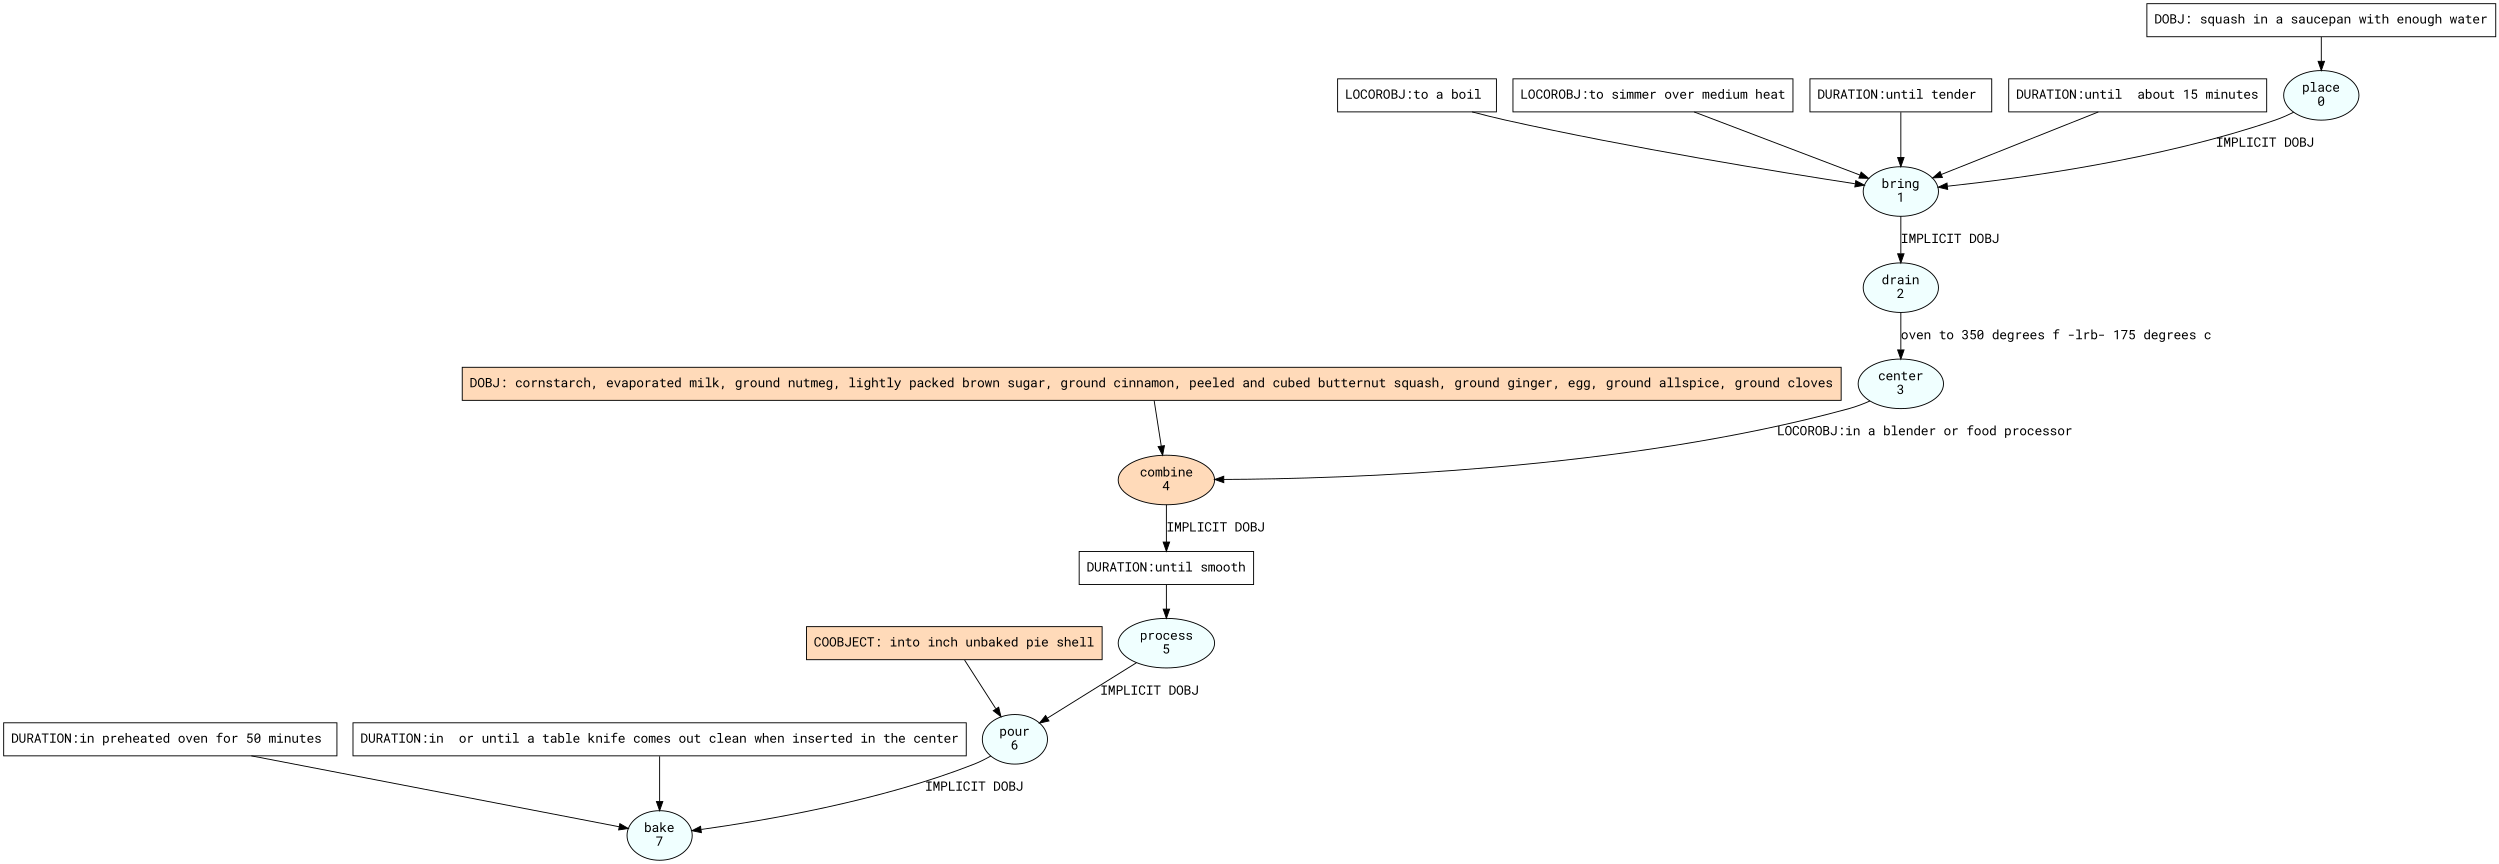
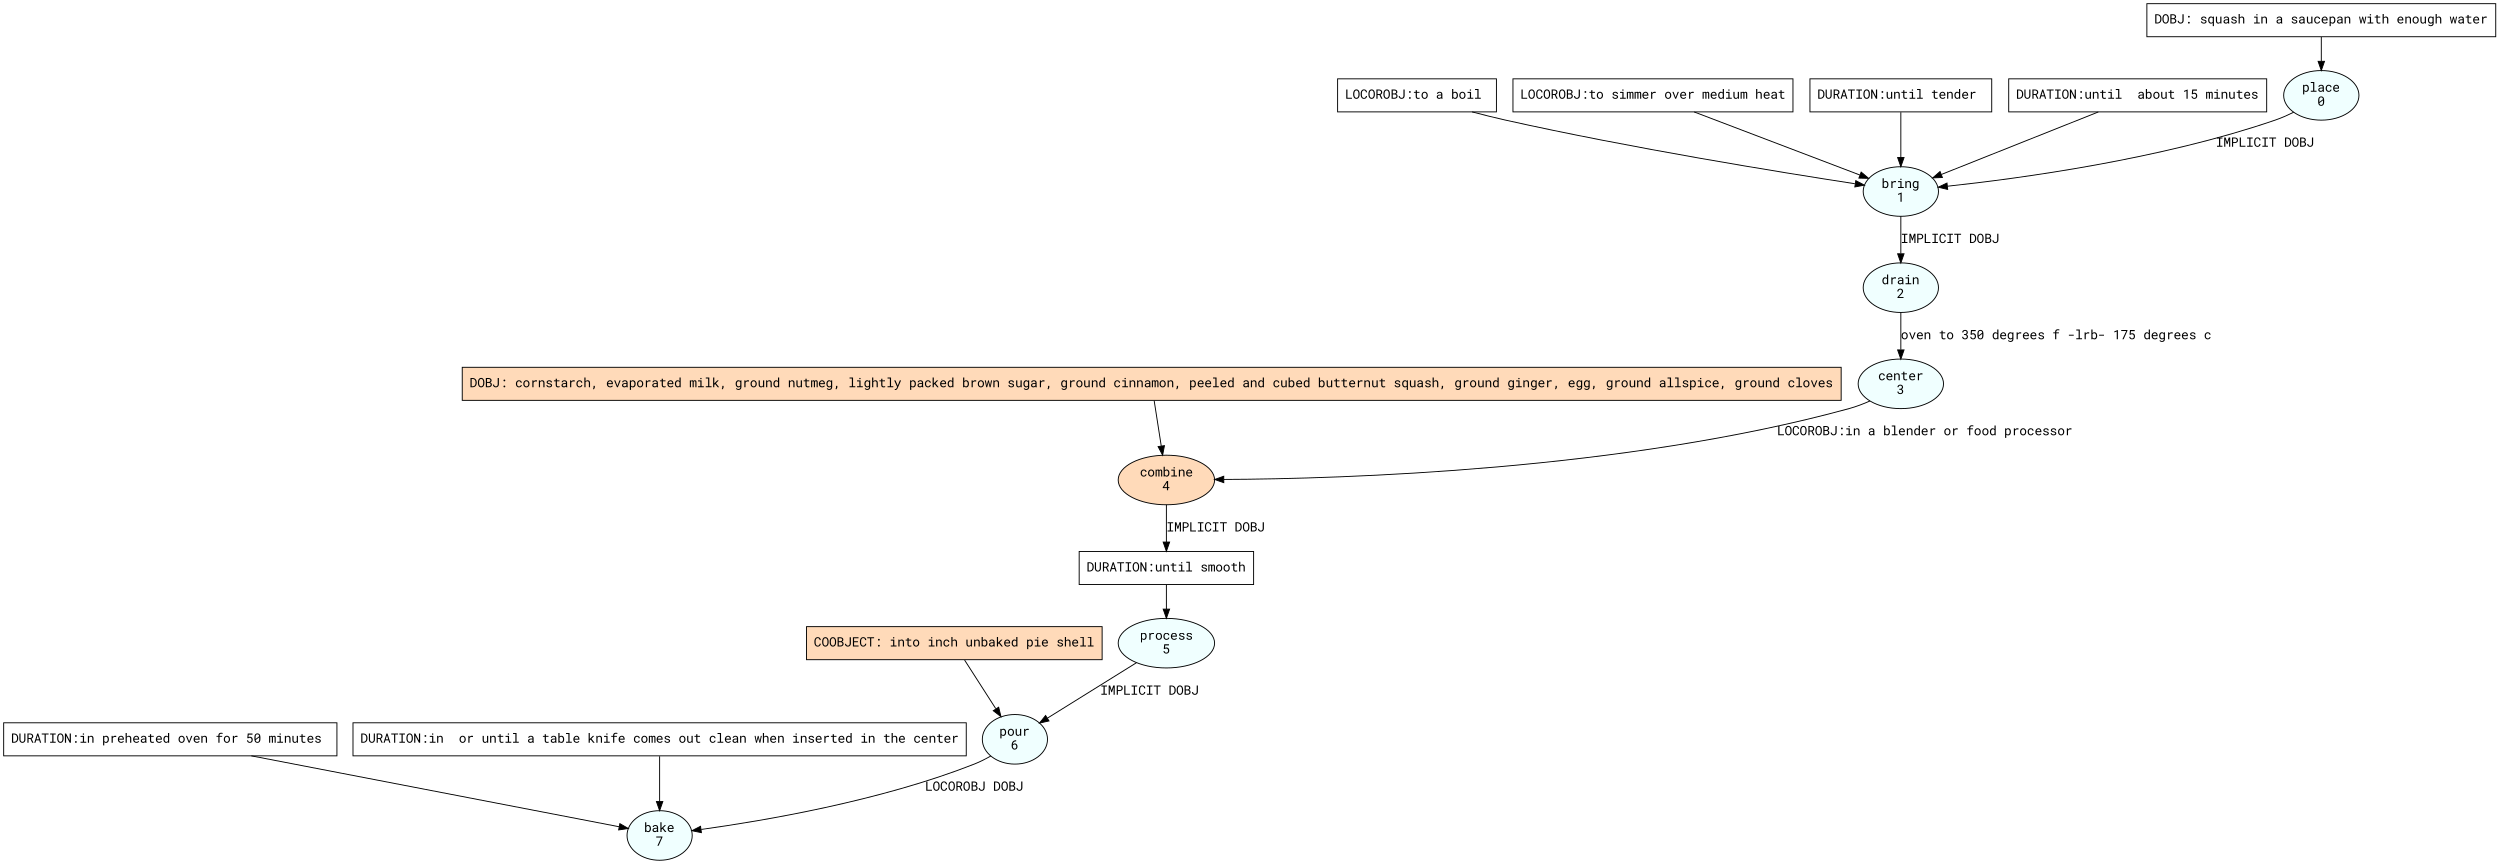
edge "pour 6" -> "bake 7": label "IMPLICIT DOBJ" -> "LOCOROBJ DOBJ"
